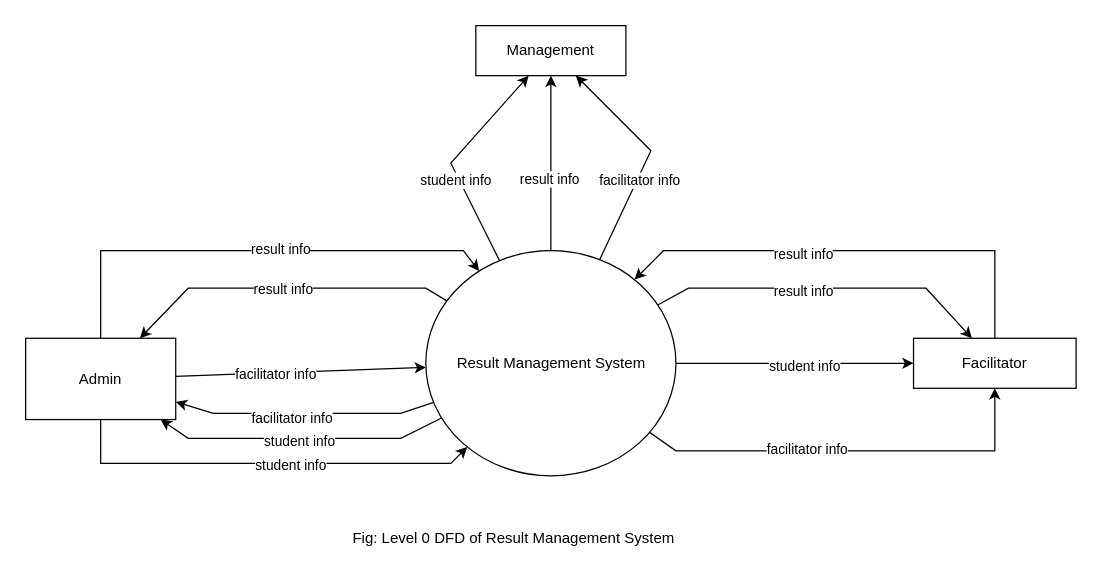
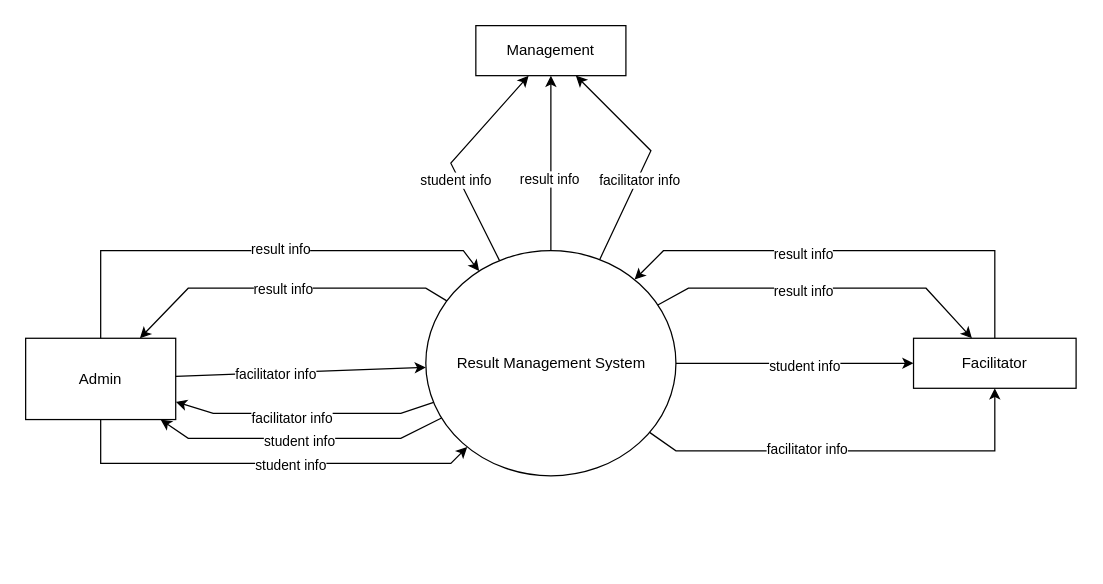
node "Fig: Level 0 DFD of Result Management System": removed
